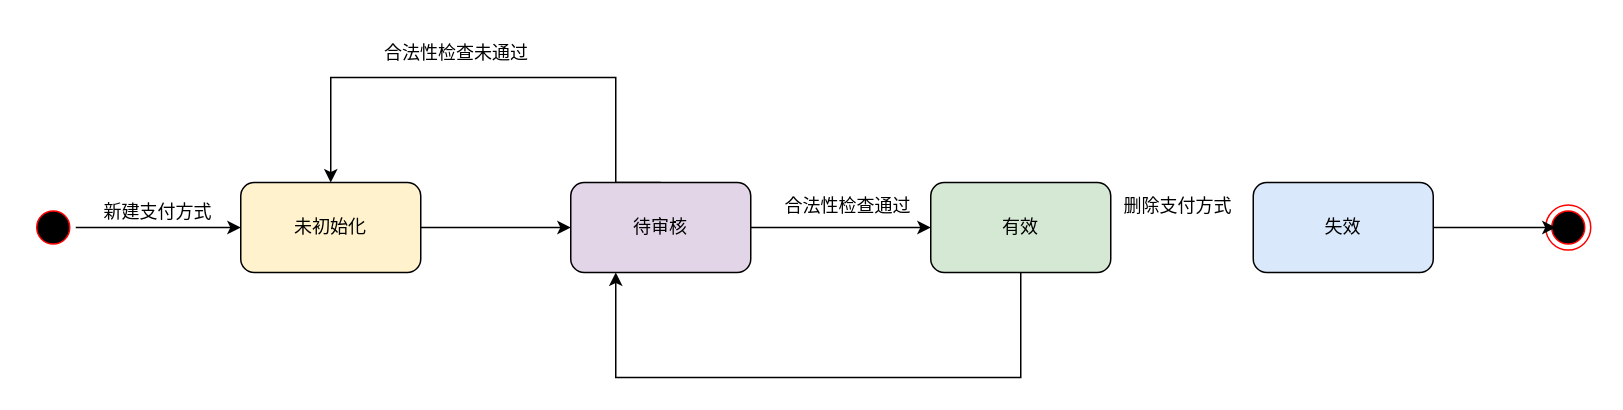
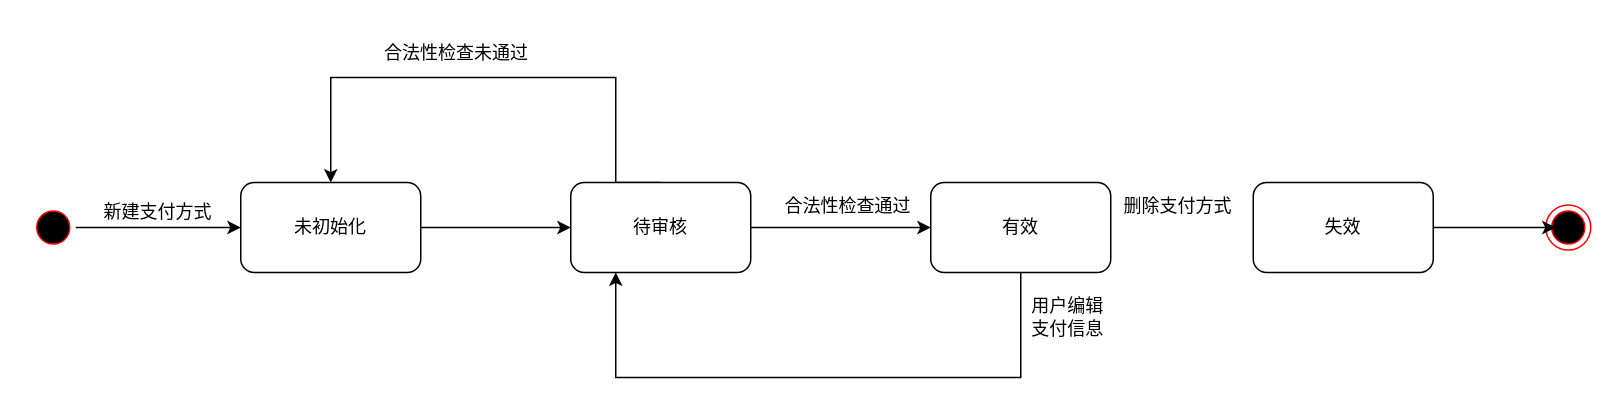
node "未初始化": fillcolor #fff2cc -> #ffffff
node "待审核": fillcolor #e1d5e7 -> #ffffff
node "有效": fillcolor #d5e8d4 -> #ffffff
node "失效": fillcolor #dae8fc -> #ffffff
node "用户编辑 支付信息": added
